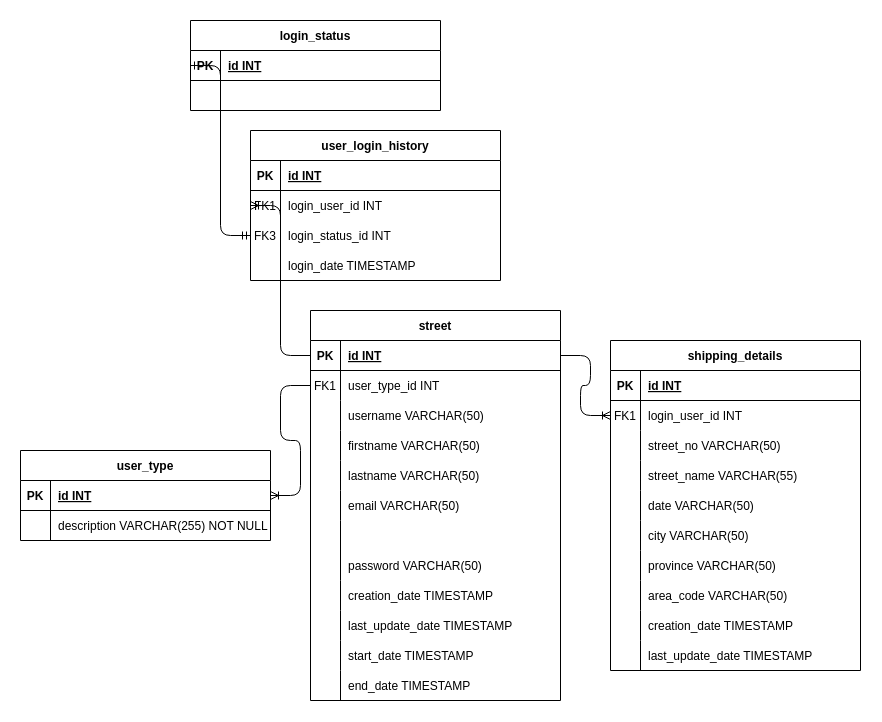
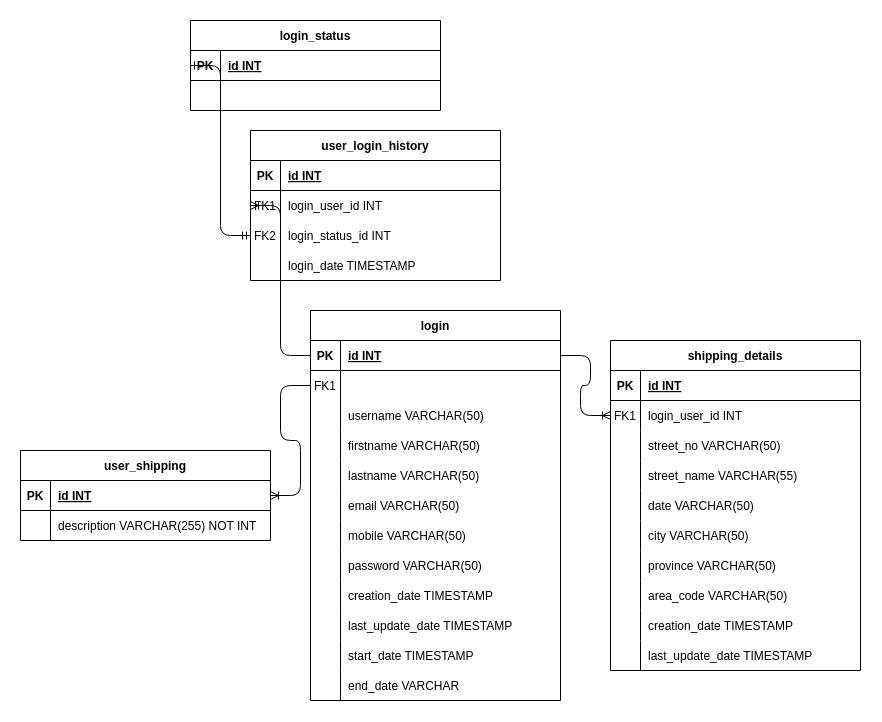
node "FK3": label "FK3" -> "FK2"
node "street": label "street" -> "login"
node "user_type_id INT": removed
node "user_type": label "user_type" -> "user_shipping"
node "description VARCHAR(255) NOT NULL": label "description VARCHAR(255) NOT NULL" -> "description VARCHAR(255) NOT INT"
node "mobile VARCHAR(50)": added
node "end_date TIMESTAMP": label "end_date TIMESTAMP" -> "end_date VARCHAR"
